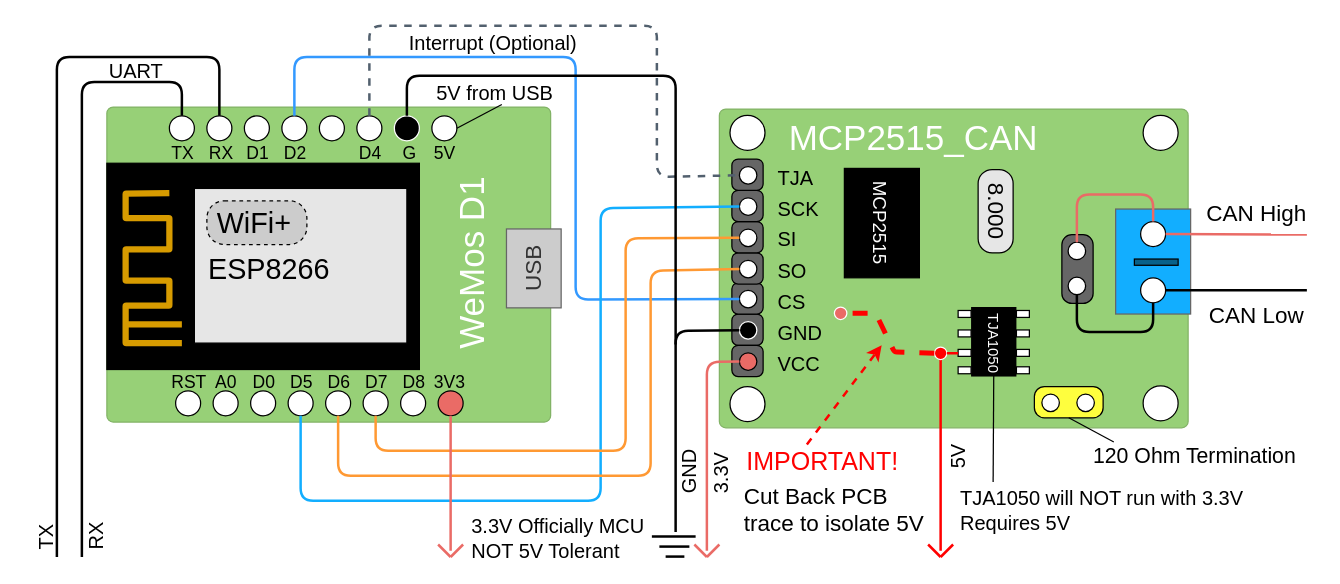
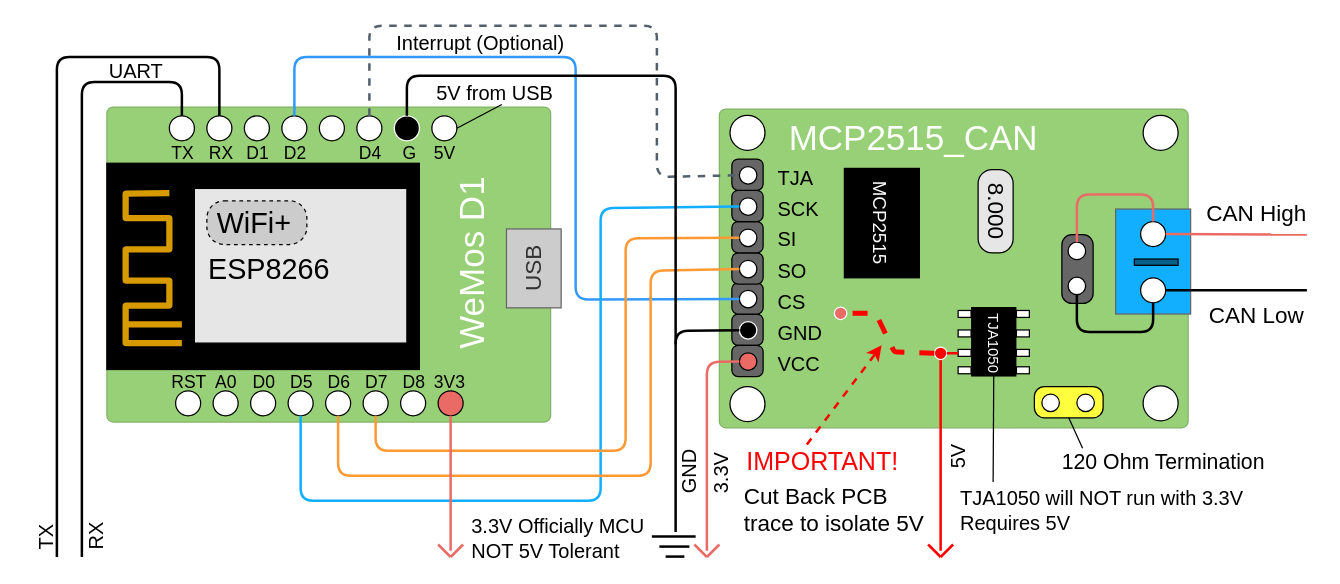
node "Interrupt (Optional)": moved (507, 43) -> (494, 43)
node "120 Ohm Termination": moved (1194, 457) -> (1163, 463)
